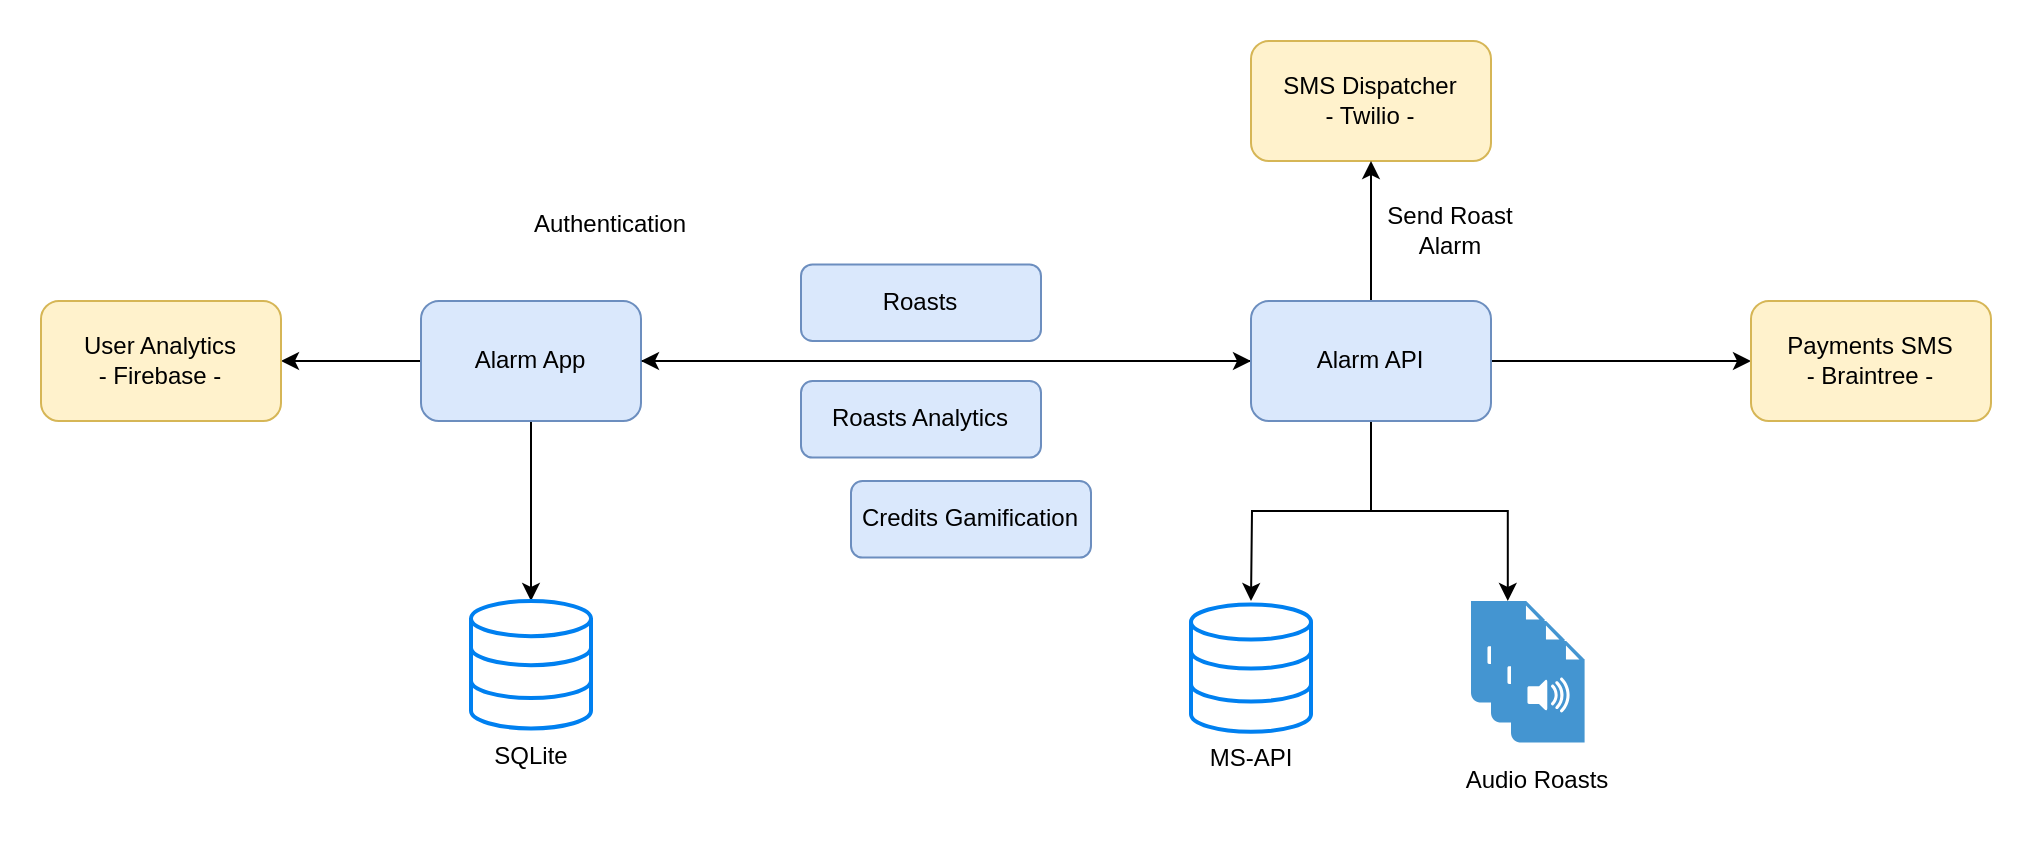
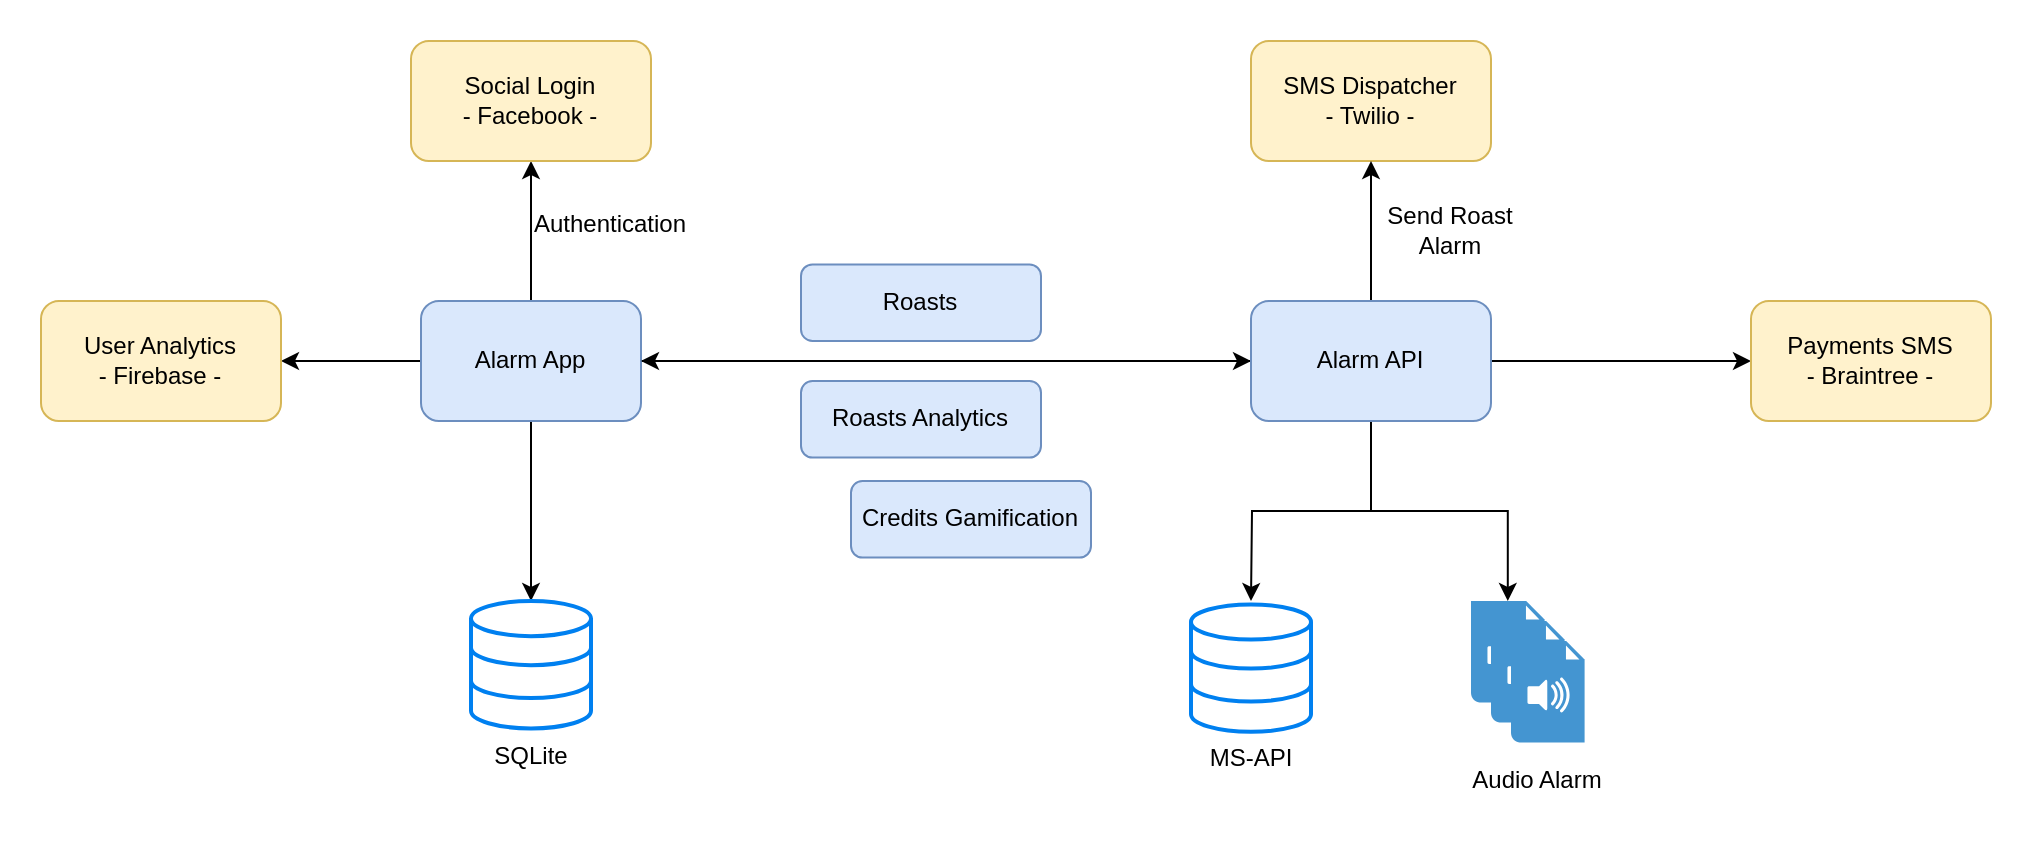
node "Social Login - Facebook -": added
edge "Alarm App" -> "Social Login - Facebook -": added
node "Audio Roasts": label "Audio Roasts" -> "Audio Alarm"
